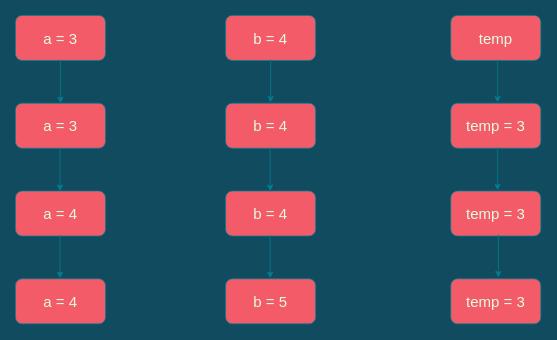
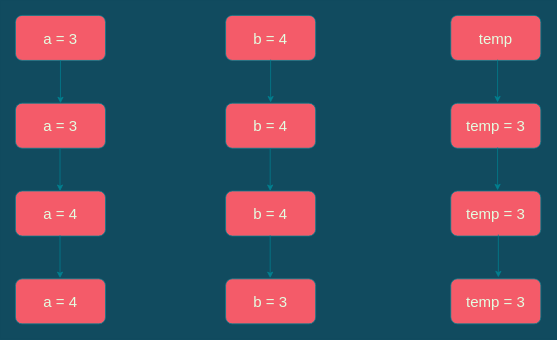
node "b = 5": label "b = 5" -> "b = 3"
